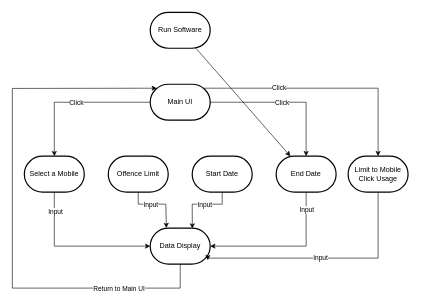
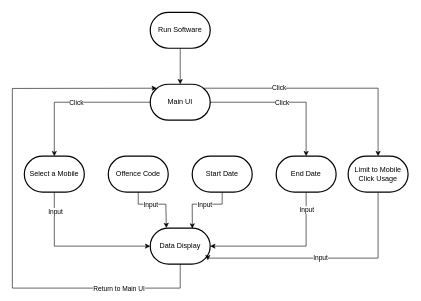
edge "Run Software" -> "End Date": now "Run Software" -> "Main UI"
node "Offence Limit": label "Offence Limit" -> "Offence Code"
